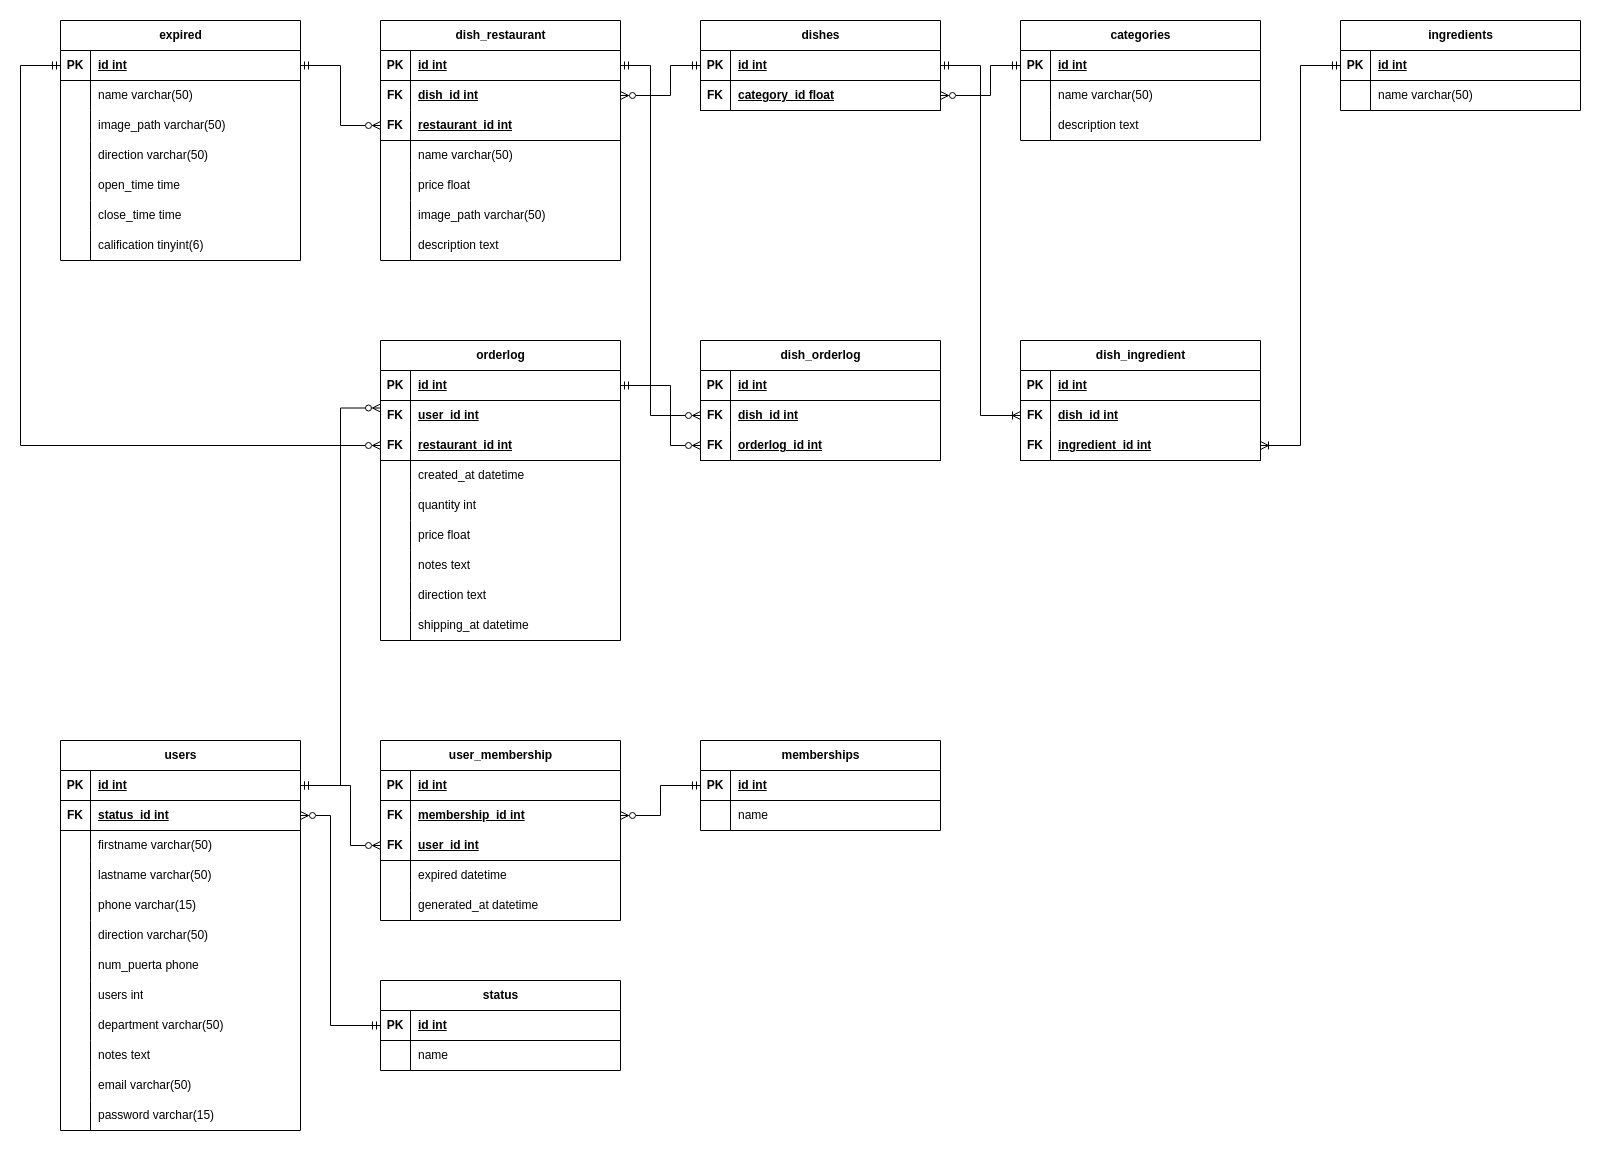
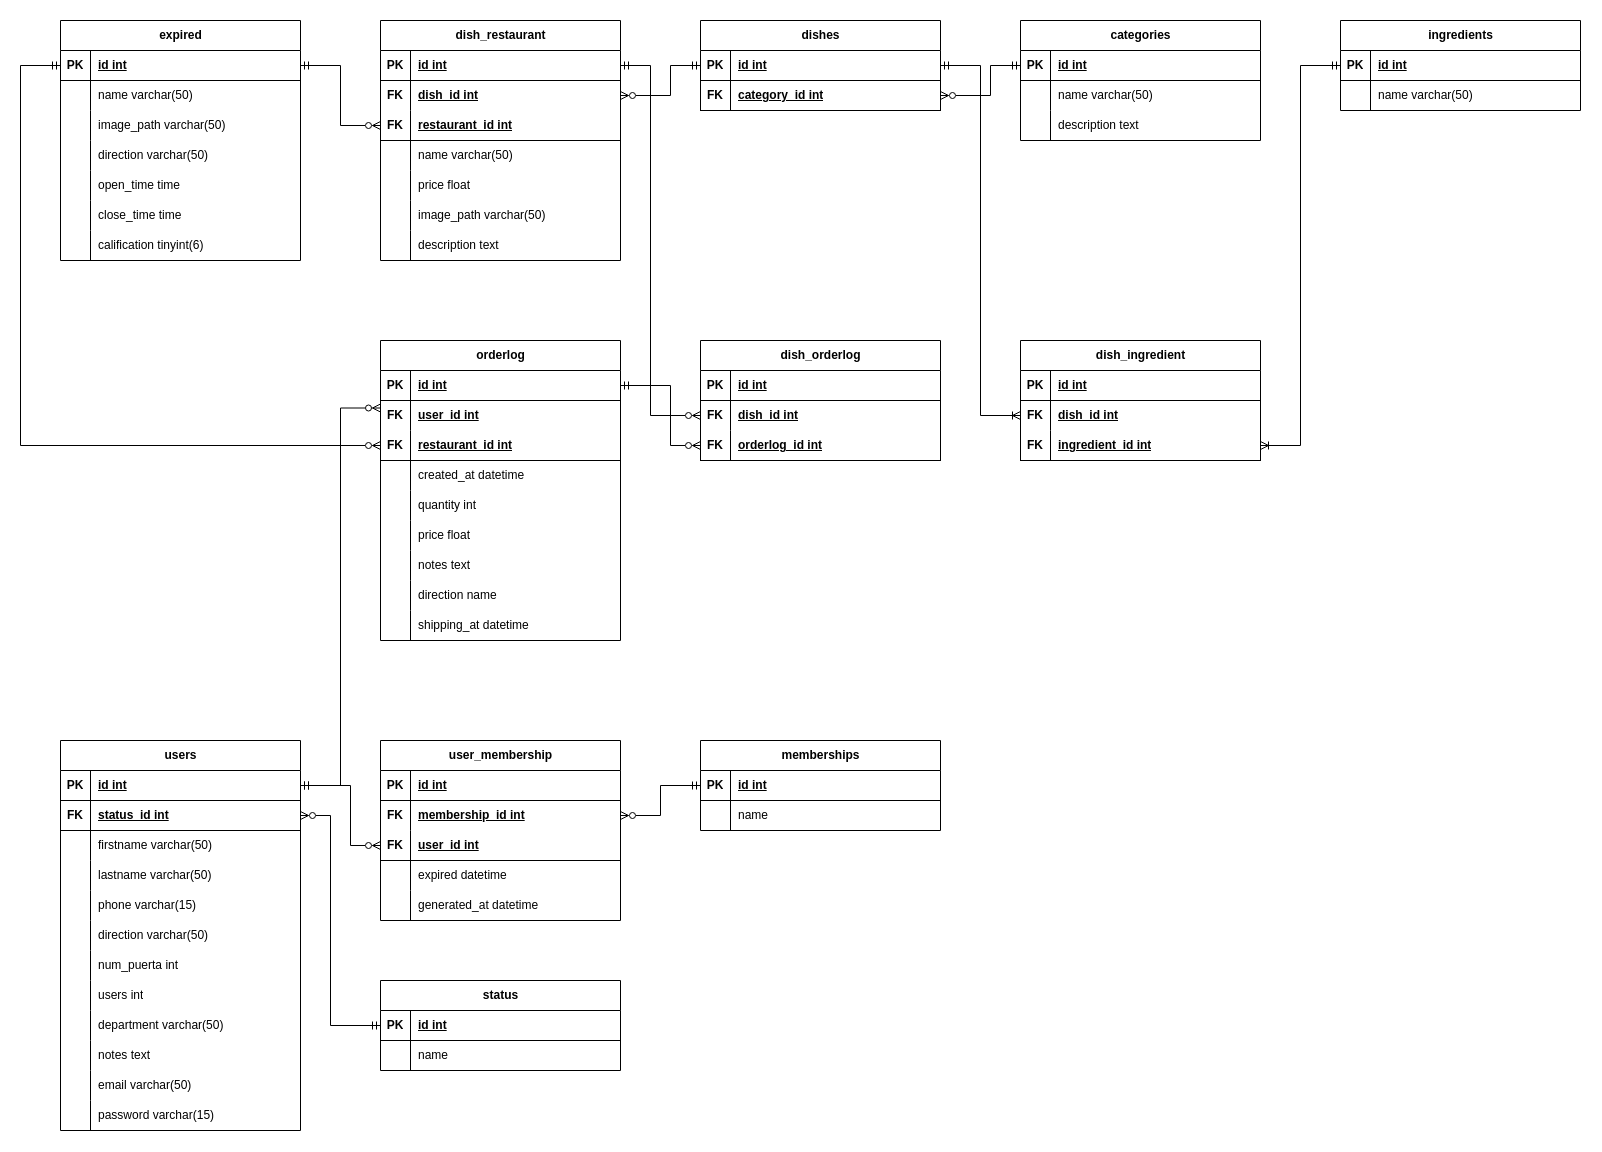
node "category_id float": label "category_id float" -> "category_id int"
node "direction text": label "direction text" -> "direction name"
node "num_puerta phone": label "num_puerta phone" -> "num_puerta int"
